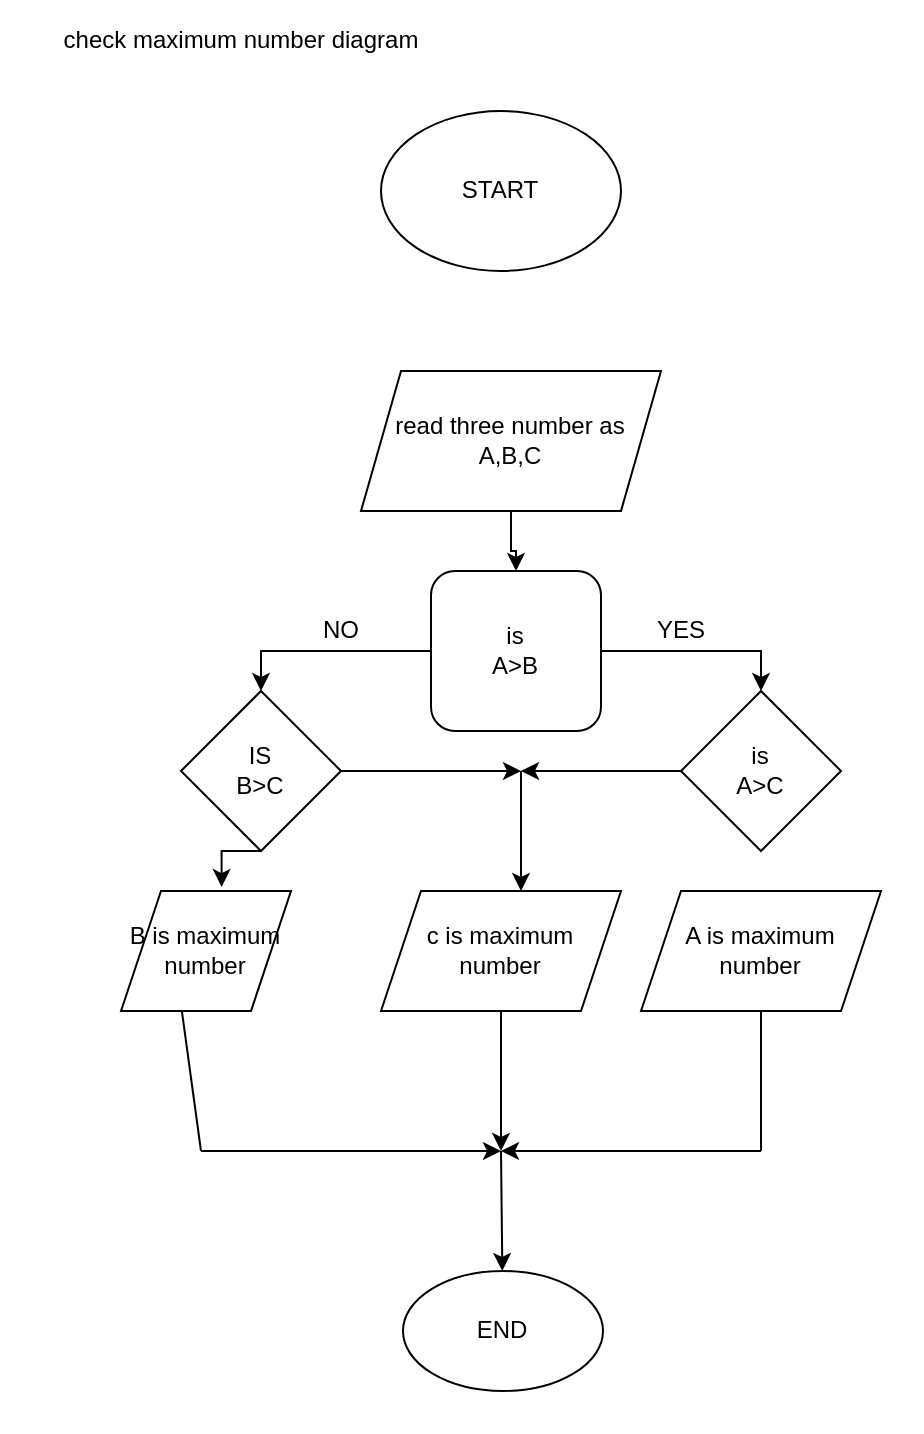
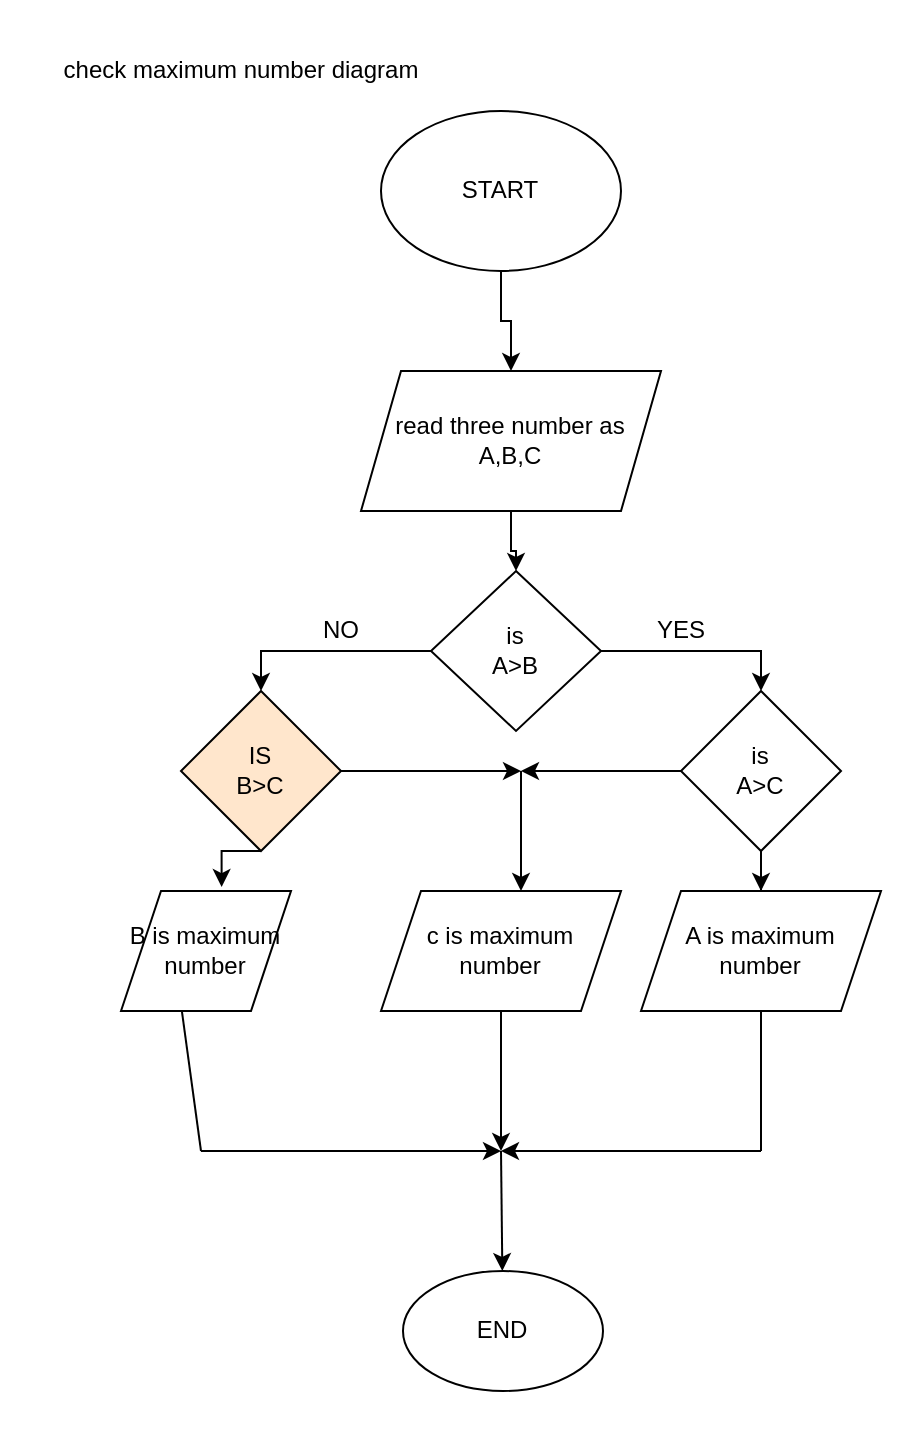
node "check maximum number diagram": moved (241, 41) -> (241, 71)
edge "START" -> "read three number as A,B,C": added
node "is A>B": shape rounded rectangle -> diamond
node "IS B>C": fillcolor #ffffff -> #ffe6cc
edge "is A>C" -> "A is maximum number": added
